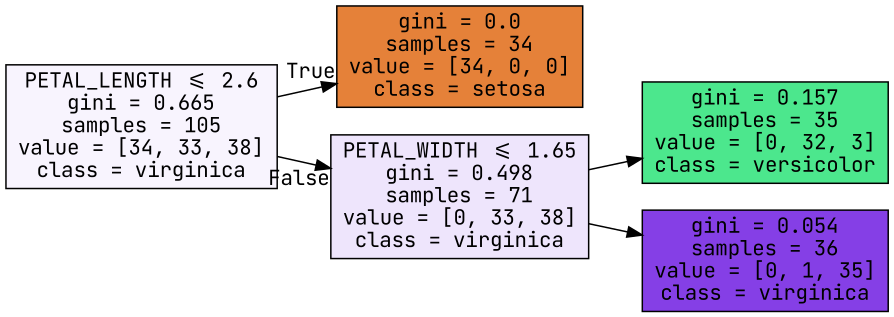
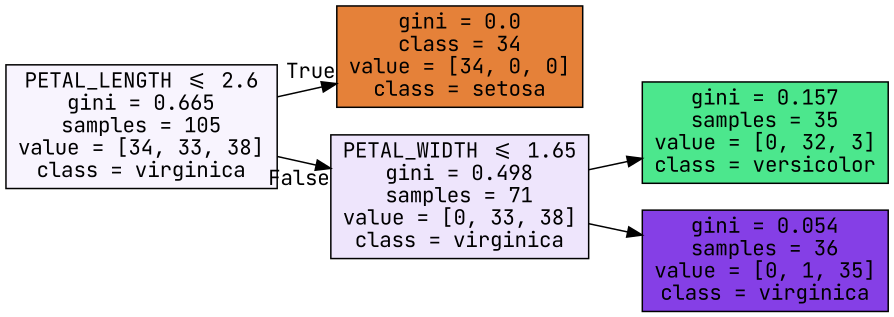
node "gini = 0.0 samples = 34 value = [34, 0, 0] class = setosa": label "gini = 0.0 samples = 34 value = [34, 0, 0] class = setosa" -> "gini = 0.0 class = 34 value = [34, 0, 0] class = setosa"
